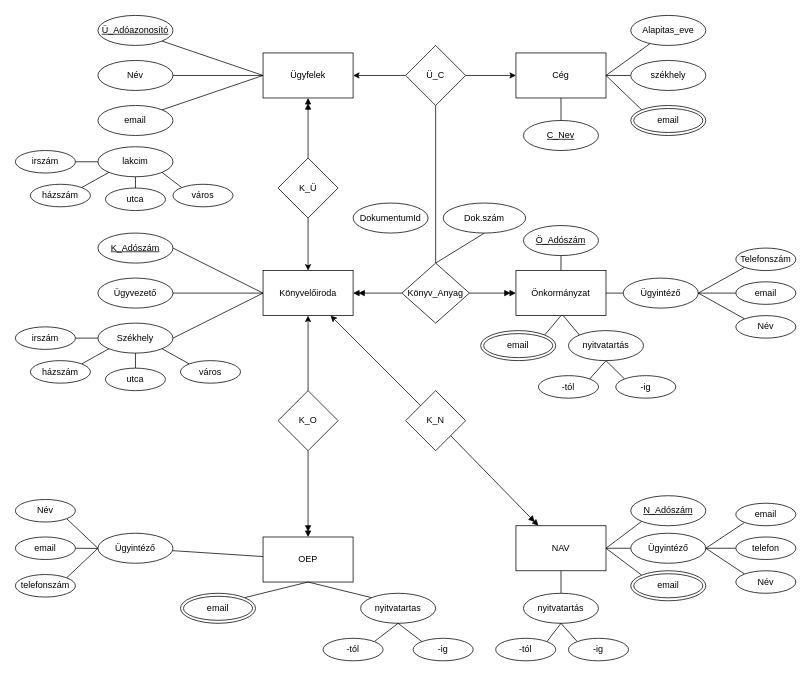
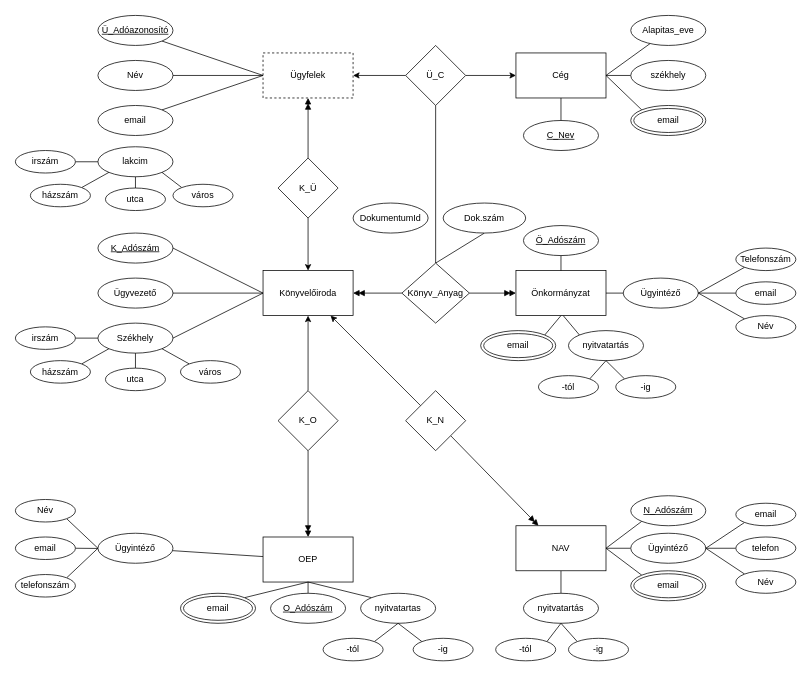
node "Ügyfelek": style solid -> dashed
edge "OEP" -- "O_Adószám": added
node "O_Adószám": added
